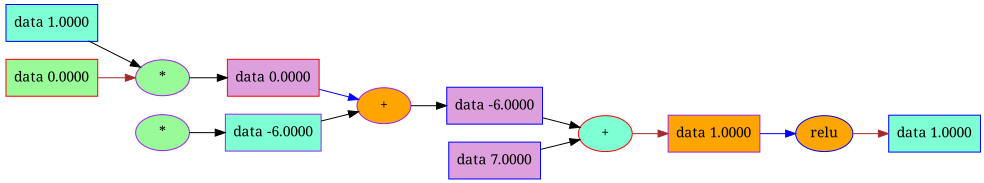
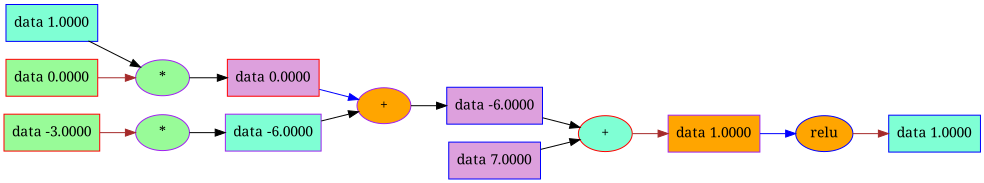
node "data -3.0000": added
